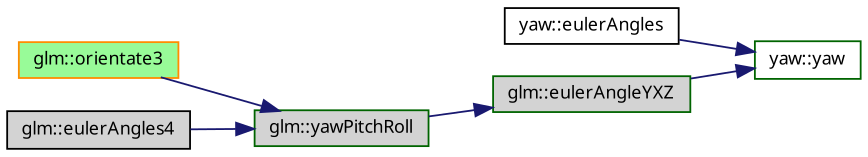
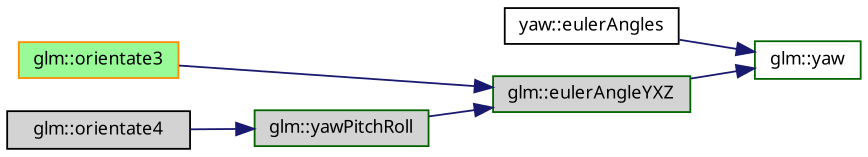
node "yaw::yaw": label "yaw::yaw" -> "glm::yaw"
edge "glm::orientate3" -> "glm::yawPitchRoll": now "glm::orientate3" -> "glm::eulerAngleYXZ"
node "glm::eulerAngles4": label "glm::eulerAngles4" -> "glm::orientate4"
